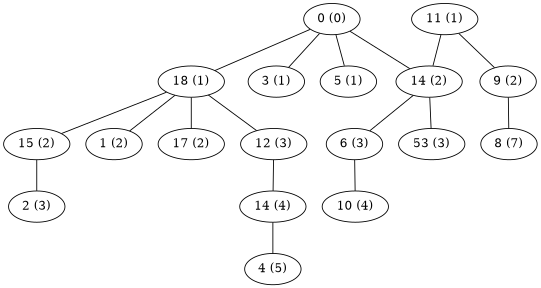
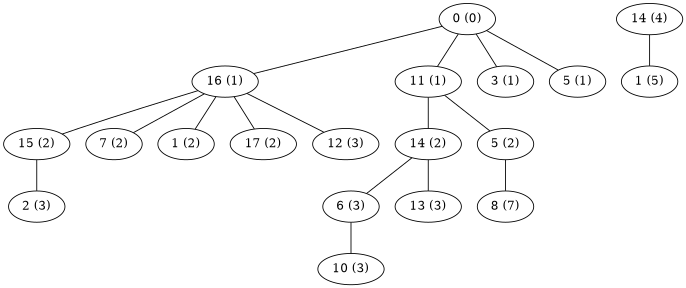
edge "0 (0)" -- "14 (2)": now "0 (0)" -- "11 (1)"
node "18 (1)": label "18 (1)" -> "16 (1)"
node "9 (2)": label "9 (2)" -> "5 (2)"
node "7 (2)": added
node "53 (3)": label "53 (3)" -> "13 (3)"
edge "12 (3)" -- "14 (4)": removed
node "10 (4)": label "10 (4)" -> "10 (3)"
node "4 (5)": label "4 (5)" -> "1 (5)"
